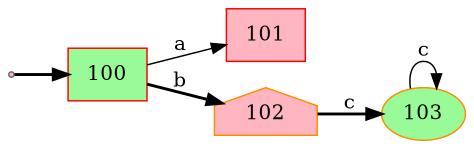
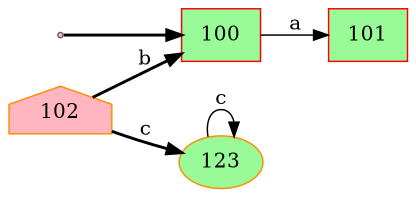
node "101": fillcolor lightpink -> palegreen
edge "100" -> "102": reversed
node "103": label "103" -> "123"
